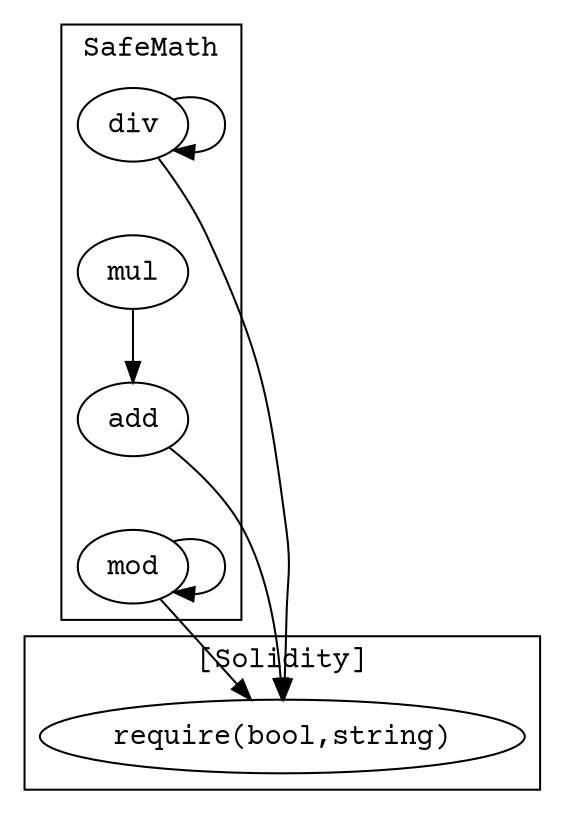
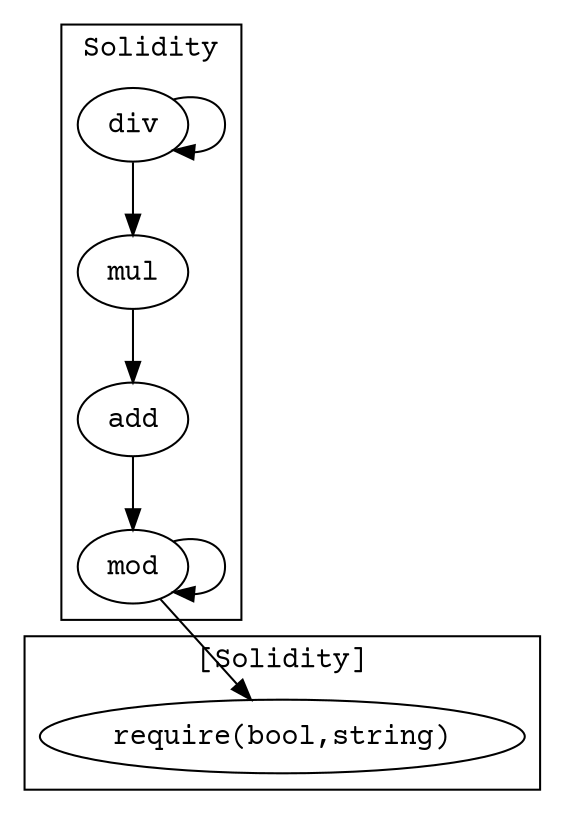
cluster "SafeMath": label "SafeMath" -> "Solidity"
edge "div" -> "require(bool,string)": now "div" -> "mul"
edge "add" -> "require(bool,string)": now "add" -> "mod"
